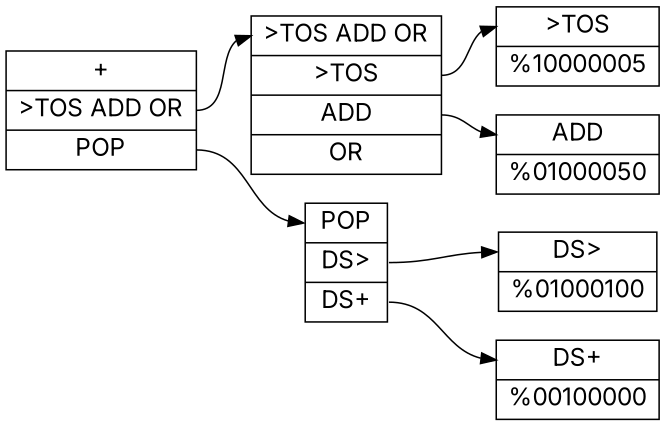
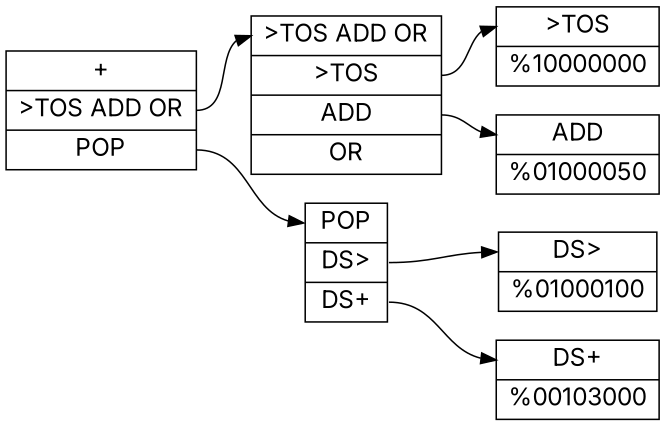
node ">TOS": text "%10000005" -> "%10000000"
node "DS+": text "%00100000" -> "%00103000"
